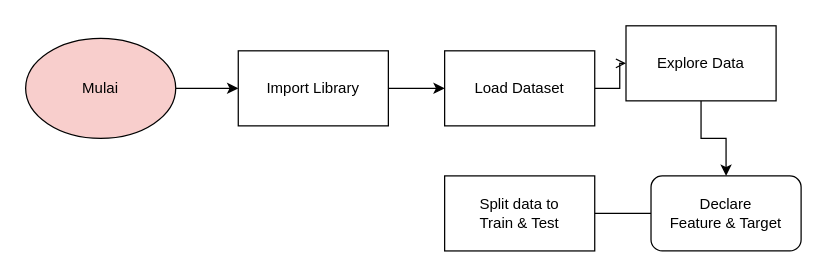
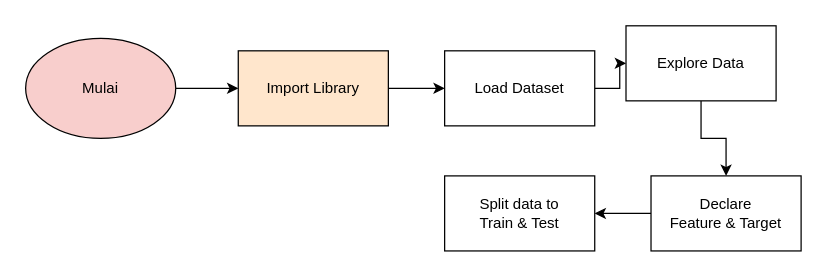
edge "Load Dataset" -> "Explore Data": arrowhead open -> classic
node "Import Library": fillcolor #ffffff -> #ffe6cc
edge "Split data to Train & Test" -- "Declare Feature & Target": arrowhead none -> classic
node "Declare Feature & Target": shape rounded rectangle -> rectangle
